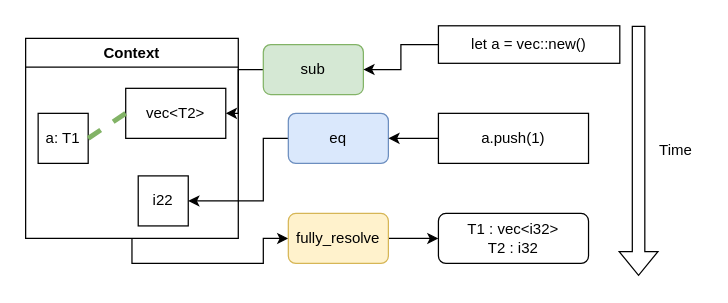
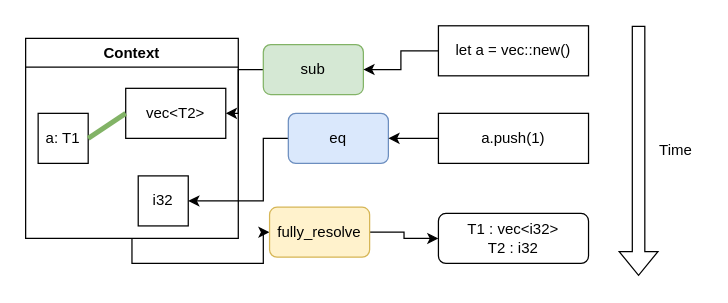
node "let a = vec::new()": size 181x38 -> 150x50
edge "vec<T2>" -- "a: T1": style dashed -> solid
node "i22": label "i22" -> "i32"
node "fully_resolve": moved (338, 238) -> (319, 232)
